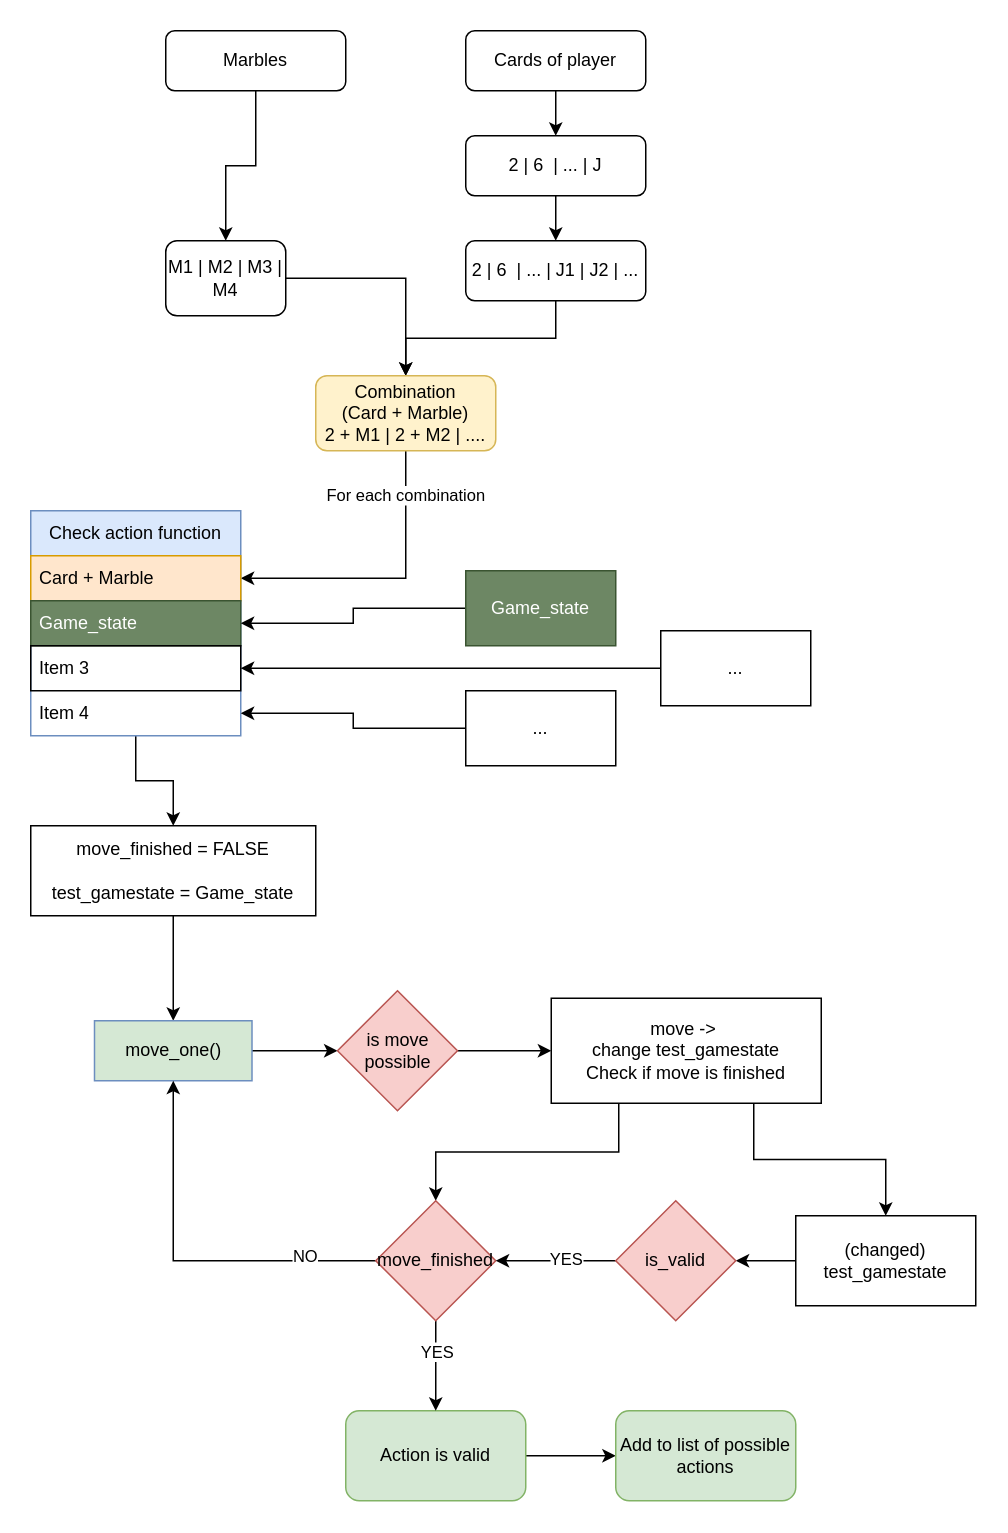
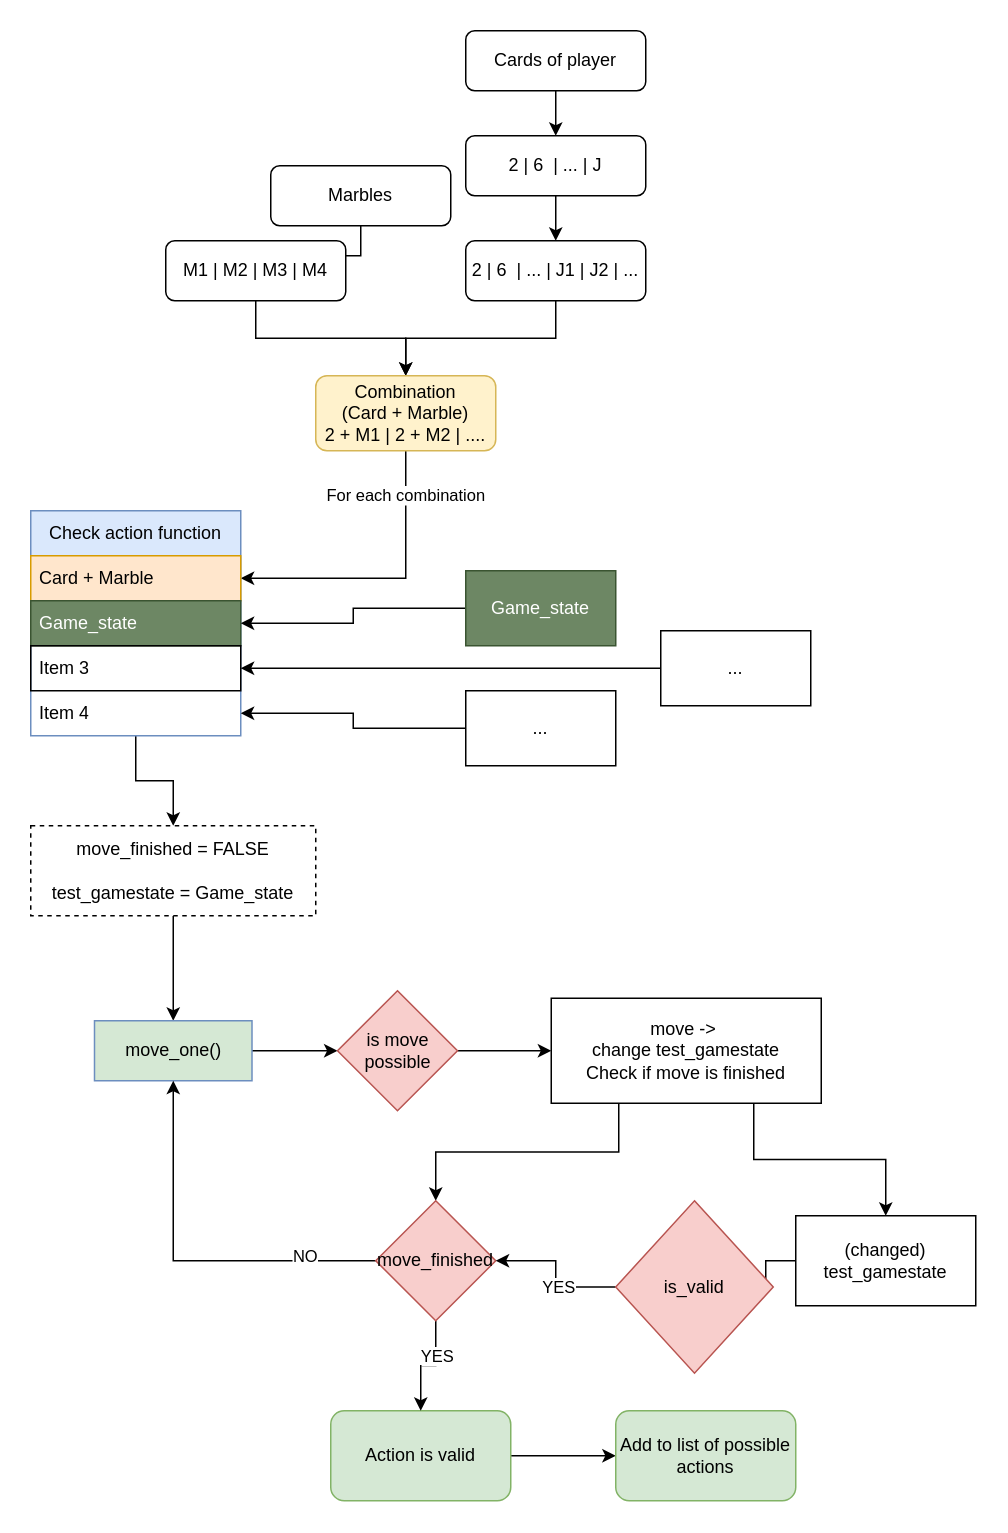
node "Marbles": moved (256, 61) -> (361, 196)
node "M1 | M2 | M3 | M4": size 120x75 -> 180x60
node "move_finished = FALSE test_gamestate = Game_state": style solid -> dashed
node "is_valid": size 120x120 -> 158x173
node "Action is valid": moved (436, 1456) -> (421, 1456)
